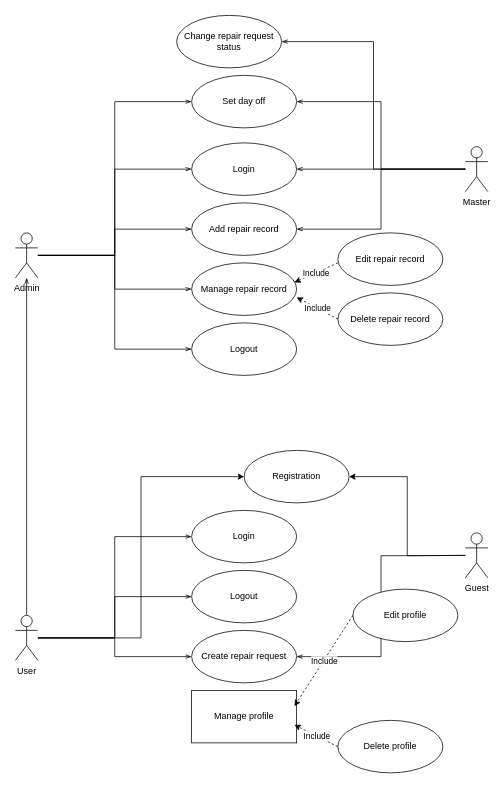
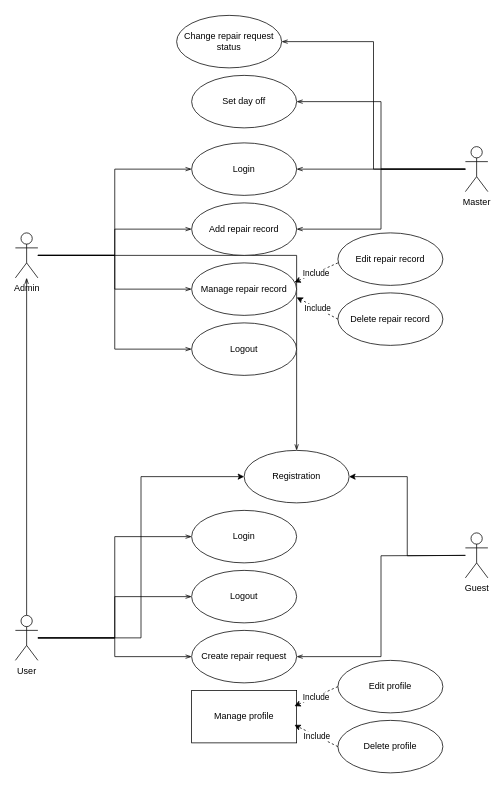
edge "Admin" -> "Set day off": now "Admin" -> "Registration"
node "Edit profile": moved (405, 615) -> (390, 687)
